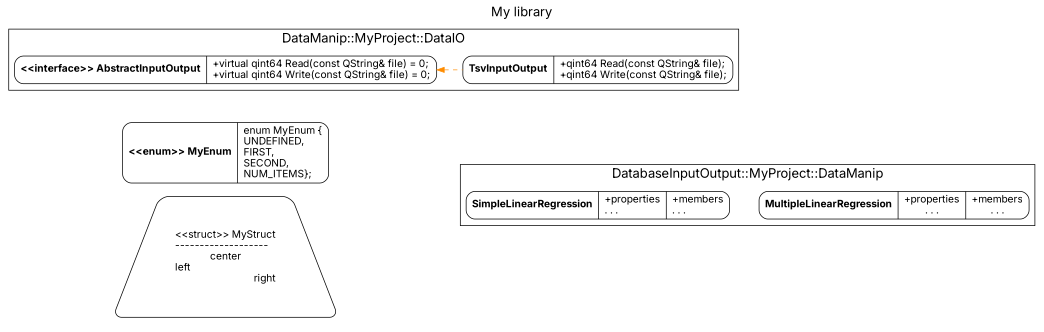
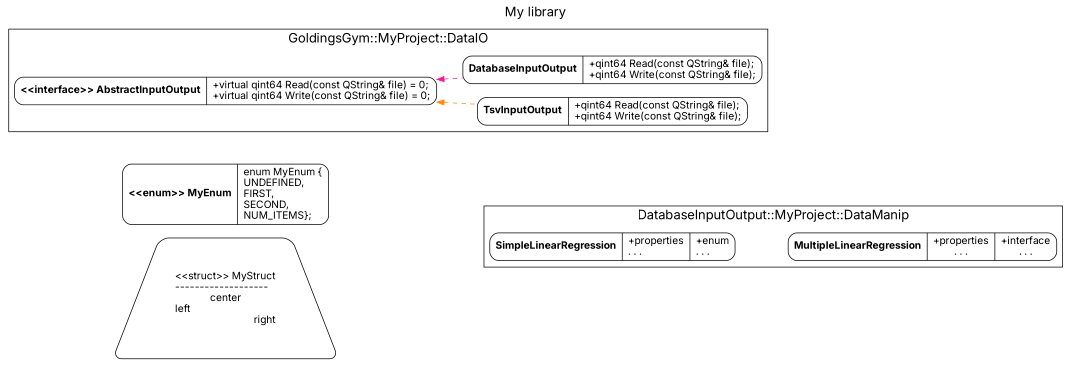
cluster "DataManip::MyProject::DataIO": label "DataManip::MyProject::DataIO" -> "GoldingsGym::MyProject::DataIO"
node "DatabaseInputOutput": added
node "SimpleLinearRegression": text "+members" -> "+enum"
node "MultipleLinearRegression": text "+members" -> "+interface"
